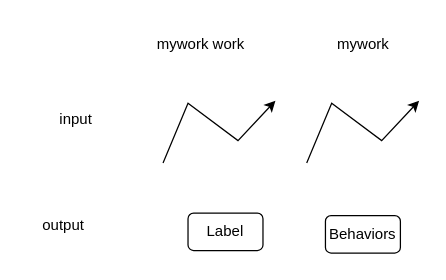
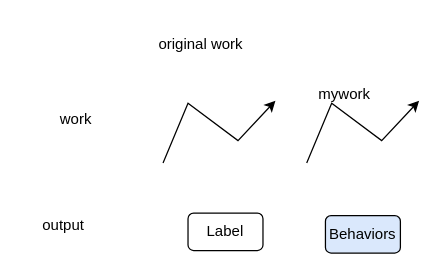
node "mywork work": label "mywork work" -> "original work"
node "mywork": moved (363, 44) -> (344, 94)
node "input": label "input" -> "work"
node "Behaviors": fillcolor #ffffff -> #dae8fc
